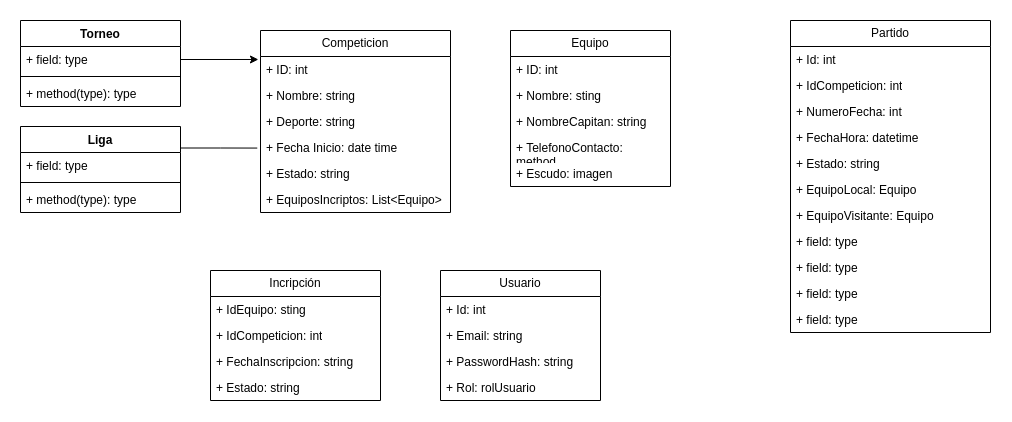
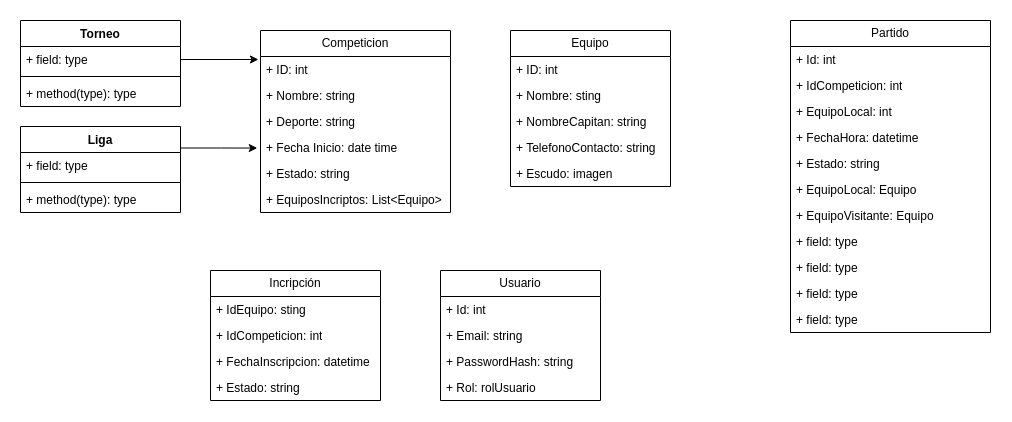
node "+ NumeroFecha: int": label "+ NumeroFecha: int" -> "+ EquipoLocal: int"
edge "+ Fecha Inicio: date time" -- "Liga": arrowhead none -> classic
node "+ TelefonoContacto: method": label "+ TelefonoContacto: method" -> "+ TelefonoContacto: string"
node "+ FechaInscripcion: string": label "+ FechaInscripcion: string" -> "+ FechaInscripcion: datetime"
